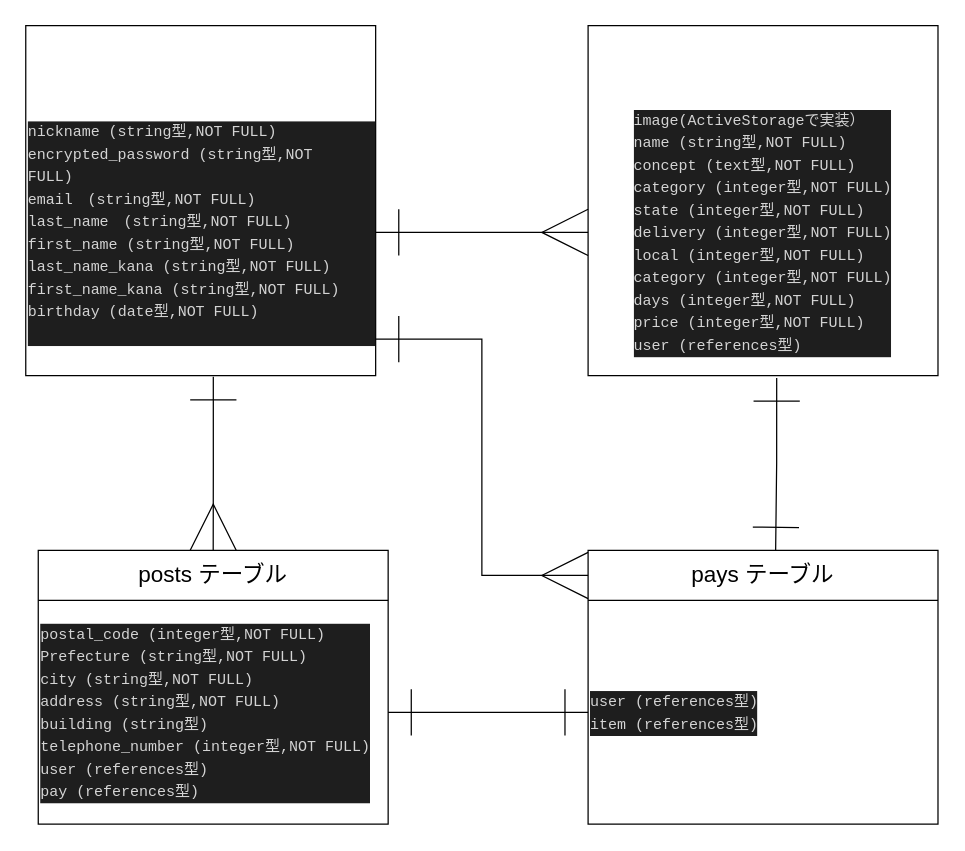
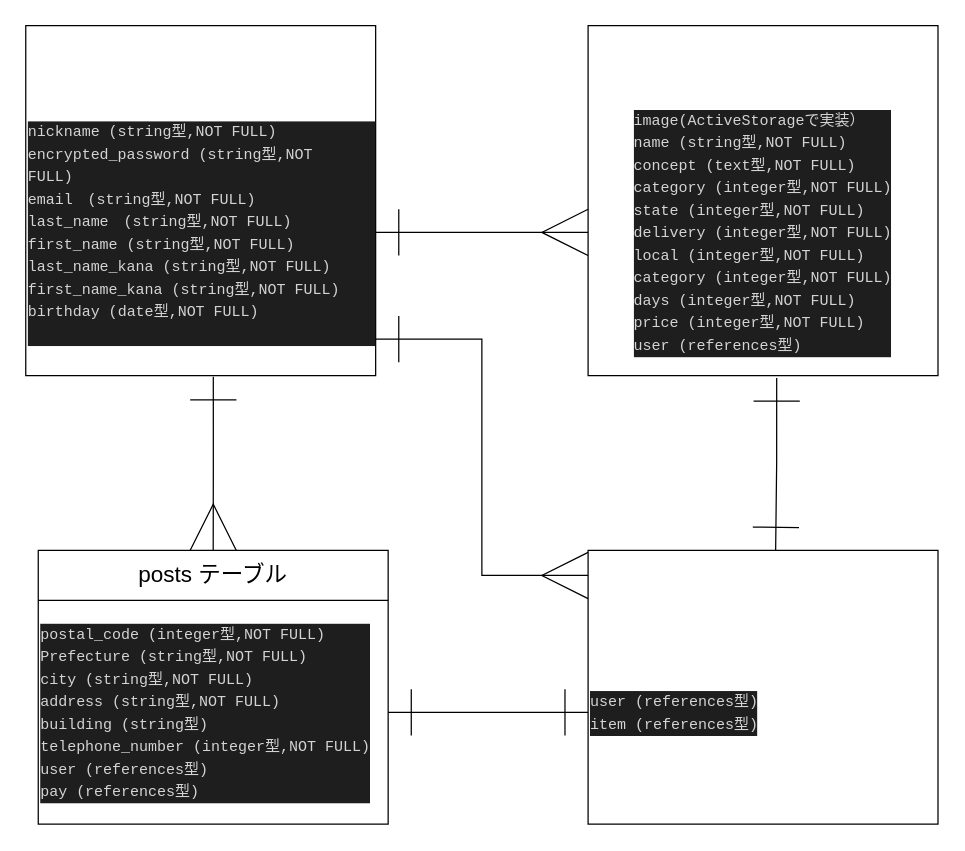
node "pays テーブル": removed
